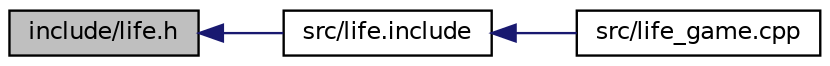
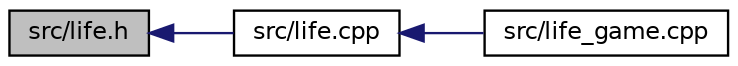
node "include/life.h": label "include/life.h" -> "src/life.h"
node "src/life.include": label "src/life.include" -> "src/life.cpp"
